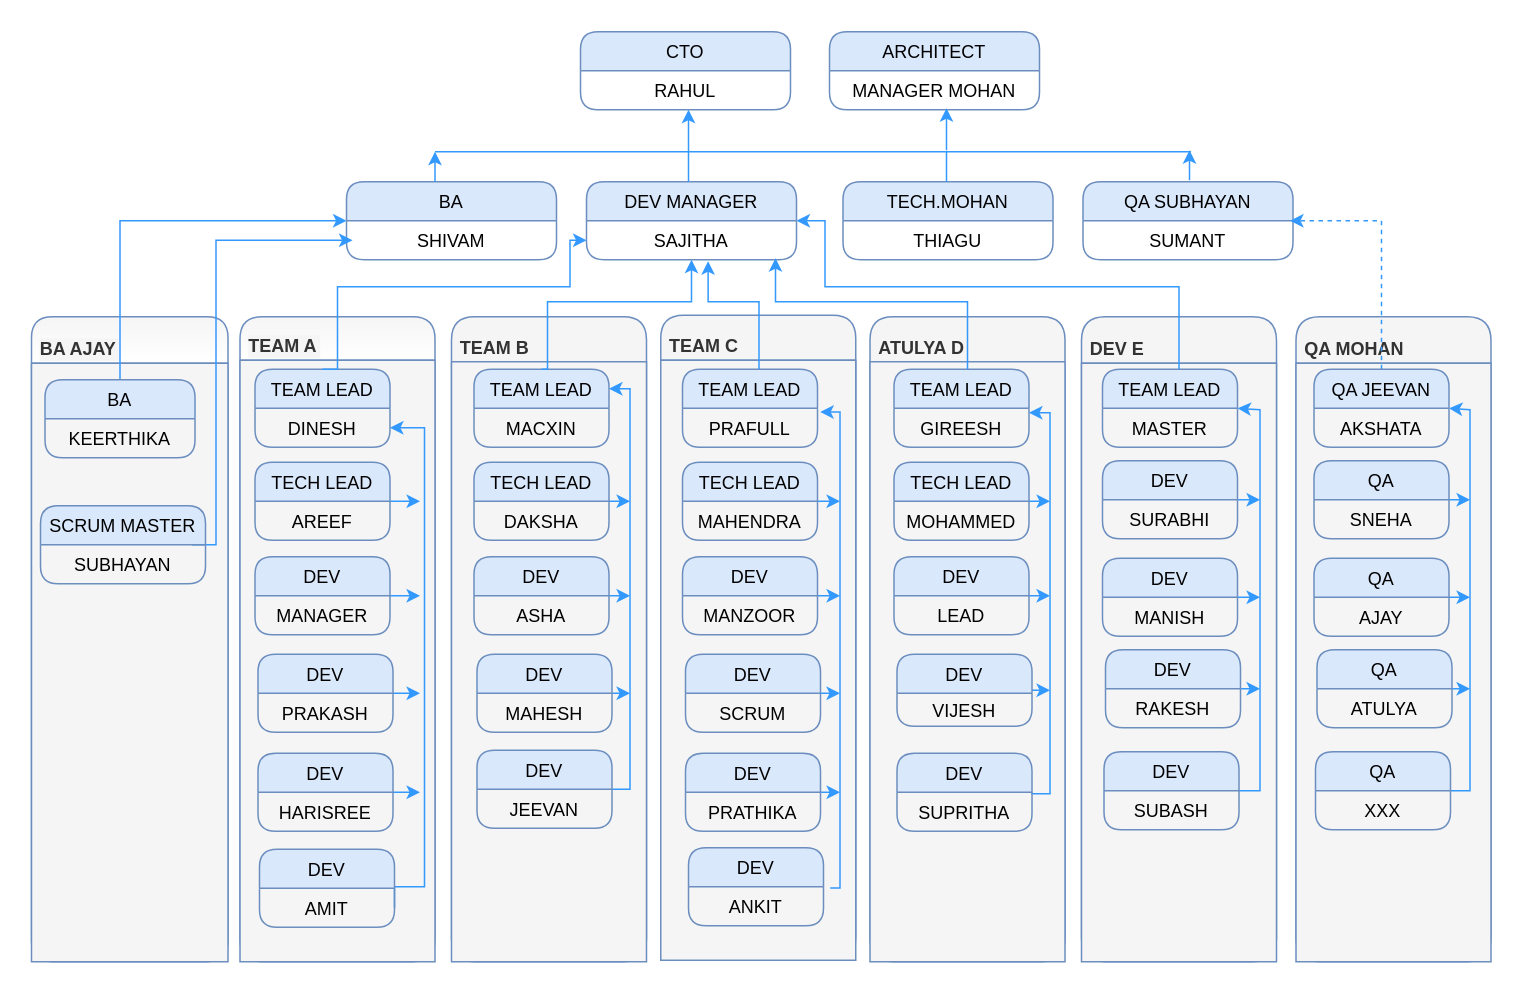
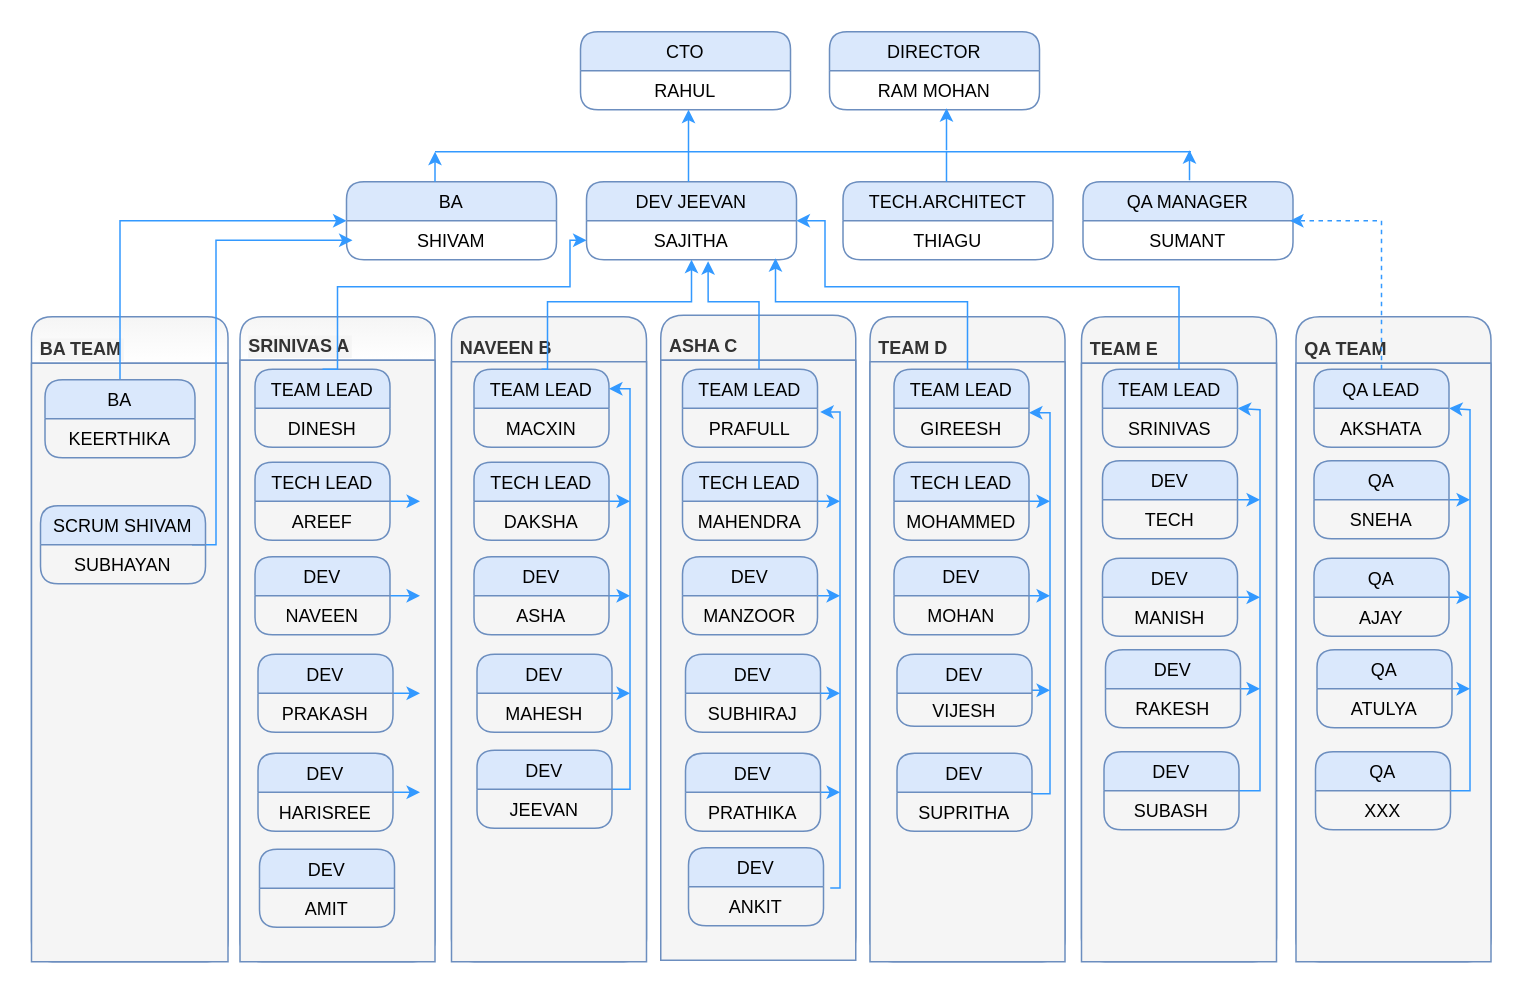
node "ARCHITECT": label "ARCHITECT" -> "DIRECTOR"
node "MANAGER MOHAN": label "MANAGER MOHAN" -> "RAM MOHAN"
node "DEV MANAGER": label "DEV MANAGER" -> "DEV JEEVAN"
node "TECH.MOHAN": label "TECH.MOHAN" -> "TECH.ARCHITECT"
node "QA SUBHAYAN": label "QA SUBHAYAN" -> "QA MANAGER"
node "TEAM A": label "TEAM A" -> "SRINIVAS A"
node "TEAM C": label "TEAM C" -> "ASHA C"
node "TEAM B": label "TEAM B" -> "NAVEEN B"
node "ATULYA D": label "ATULYA D" -> "TEAM D"
node "BA AJAY": label "BA AJAY" -> "BA TEAM"
node "DEV E": label "DEV E" -> "TEAM E"
node "QA MOHAN": label "QA MOHAN" -> "QA TEAM"
node "QA JEEVAN": label "QA JEEVAN" -> "QA LEAD"
node "MASTER": label "MASTER" -> "SRINIVAS"
node "SURABHI": label "SURABHI" -> "TECH"
node "SCRUM MASTER": label "SCRUM MASTER" -> "SCRUM SHIVAM"
node "MANAGER": label "MANAGER" -> "NAVEEN"
node "LEAD": label "LEAD" -> "MOHAN"
edge "AMIT" -> "DINESH": removed
node "SCRUM": label "SCRUM" -> "SUBHIRAJ"
